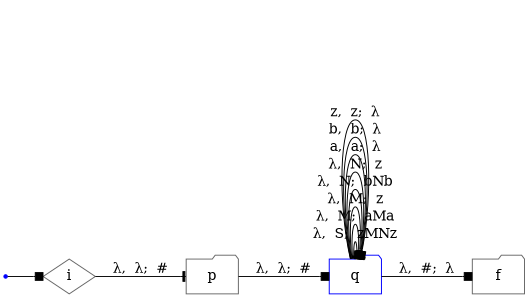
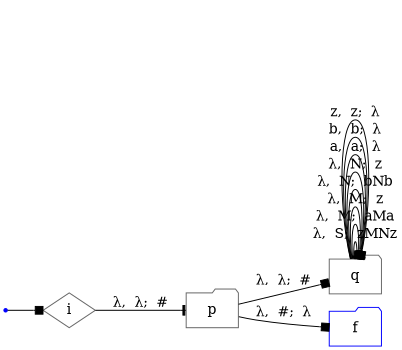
node "q": color blue -> gray40
edge "q" -> "f": now "p" -> "f"
node "f": color gray40 -> blue
